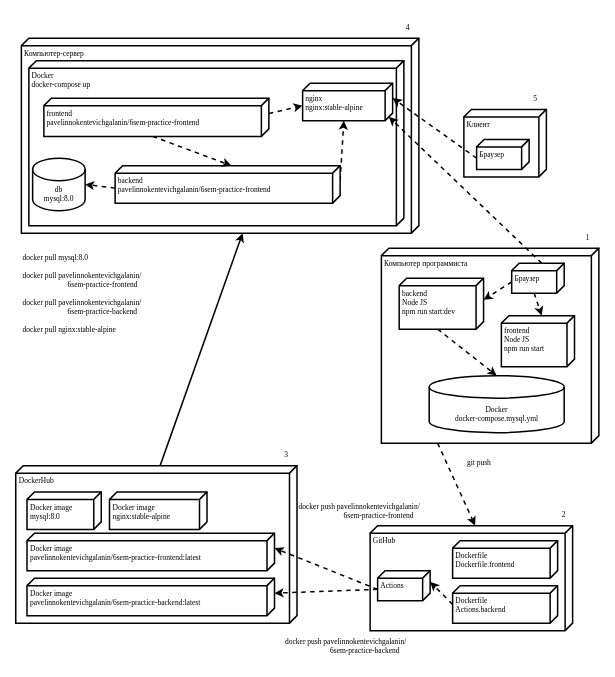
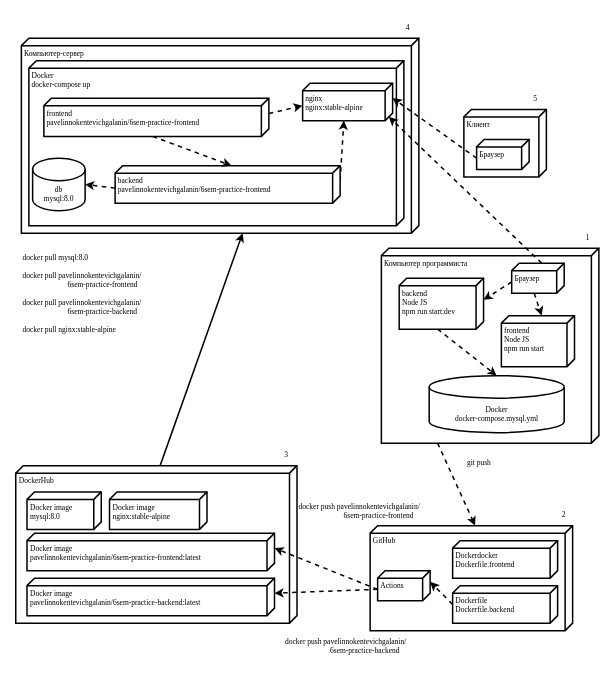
node "DockerfileDockerfile.frontend": label "DockerfileDockerfile.frontend" -> "DockerdockerDockerfile.frontend"
node "DockerfileActions.backend": label "DockerfileActions.backend" -> "DockerfileDockerfile.backend"
